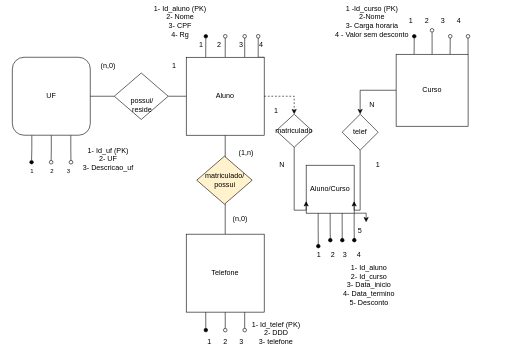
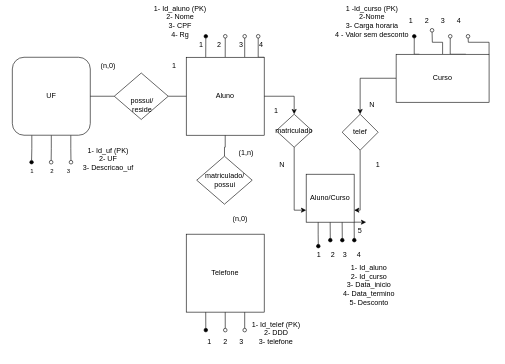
node "Curso": size 72x72 -> 93x48
edge "Aluno" -> "matriculado": style dashed -> solid
node "matriculado/ possui": fillcolor #fff2cc -> #ffffff
node "Aluno/Curso": moved (330, 189) -> (330, 198)
edge "Aluno" -- "Telefone": now "Aluno" -- "matriculado/ possui"
